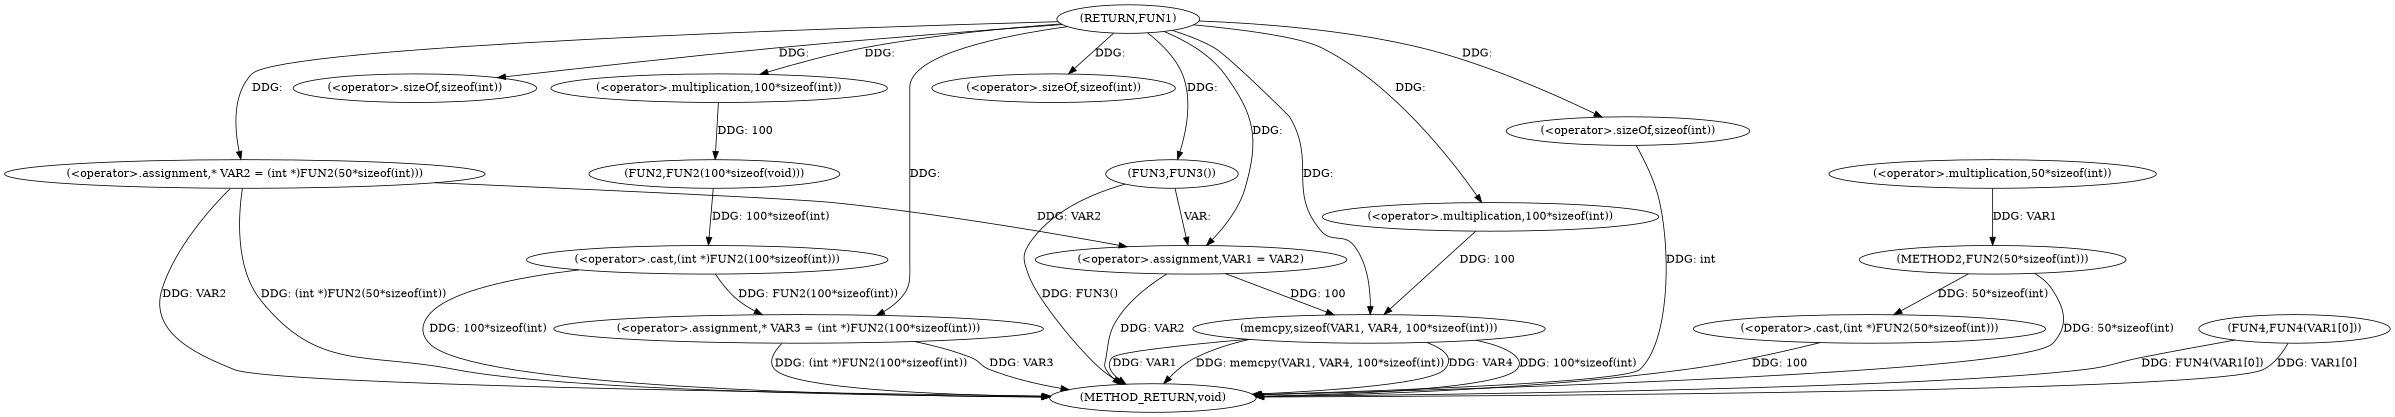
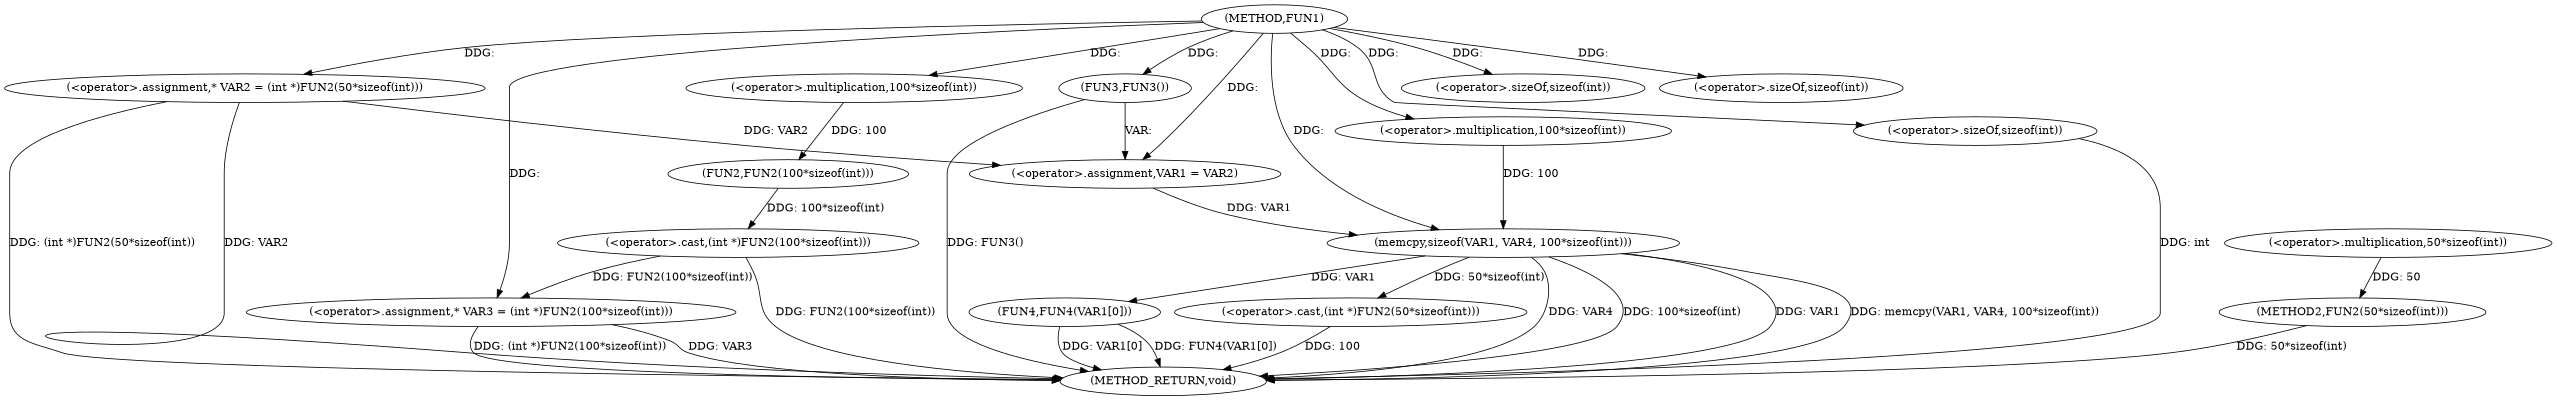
node "(RETURN,FUN1)": label "(RETURN,FUN1)" -> "(METHOD,FUN1)"
node "(FUN2,FUN2(100*sizeof(void)))": label "(FUN2,FUN2(100*sizeof(void)))" -> "(FUN2,FUN2(100*sizeof(int)))"
edge "(<operator>.multiplication,50*sizeof(int))" -> "(METHOD2,FUN2(50*sizeof(int)))": label "DDG: VAR1" -> "DDG: 50"
edge "(memcpy,sizeof(VAR1, VAR4, 100*sizeof(int)))" -> "(FUN4,FUN4(VAR1[0]))": added, label "DDG: VAR1"
edge "(METHOD2,FUN2(50*sizeof(int)))" -> "(<operator>.cast,(int *)FUN2(50*sizeof(int)))": now "(memcpy,sizeof(VAR1, VAR4, 100*sizeof(int)))" -> "(<operator>.cast,(int *)FUN2(50*sizeof(int)))"
edge "(<operator>.assignment,VAR1 = VAR2)" -> "(memcpy,sizeof(VAR1, VAR4, 100*sizeof(int)))": label "DDG: 100" -> "DDG: VAR1"
edge "(<operator>.assignment,VAR1 = VAR2)" -> "(METHOD_RETURN,void)": removed, label "DDG: VAR2"
edge "(<operator>.cast,(int *)FUN2(100*sizeof(int)))" -> "(METHOD_RETURN,void)": label "DDG: 100*sizeof(int)" -> "DDG: FUN2(100*sizeof(int))"
